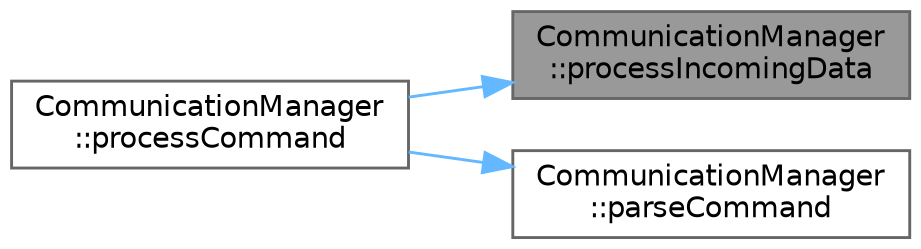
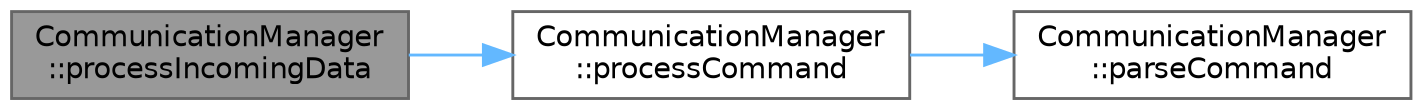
edge "CommunicationManager ::processCommand" -> "CommunicationManager ::processIncomingData": reversed
